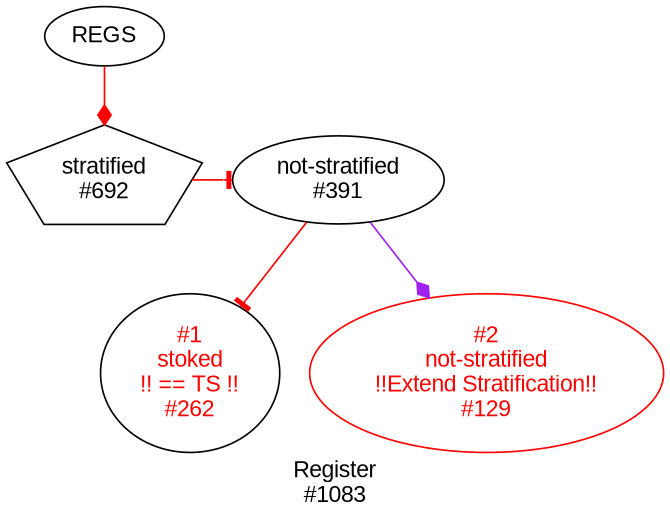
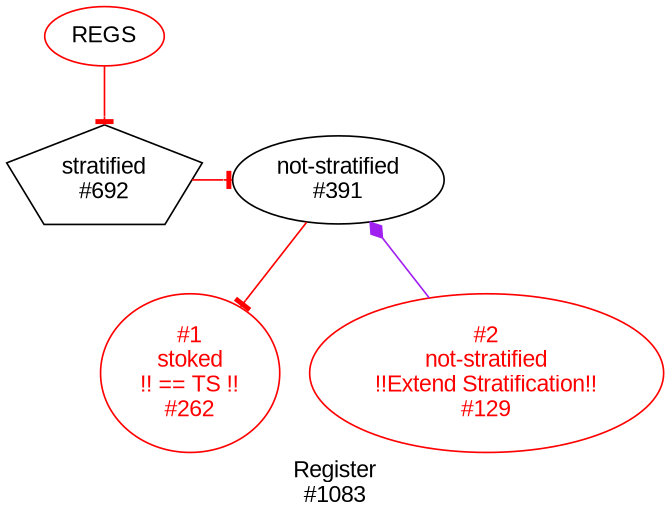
node "REGS": color black -> red
edge "REGS" -> "stratified #692": arrowhead diamond -> tee
edge "not-stratified #391" -> "#2 not-stratified !!Extend Stratification!! #129": reversed
node "#1 stoked !! == TS !! #262": color black -> red
